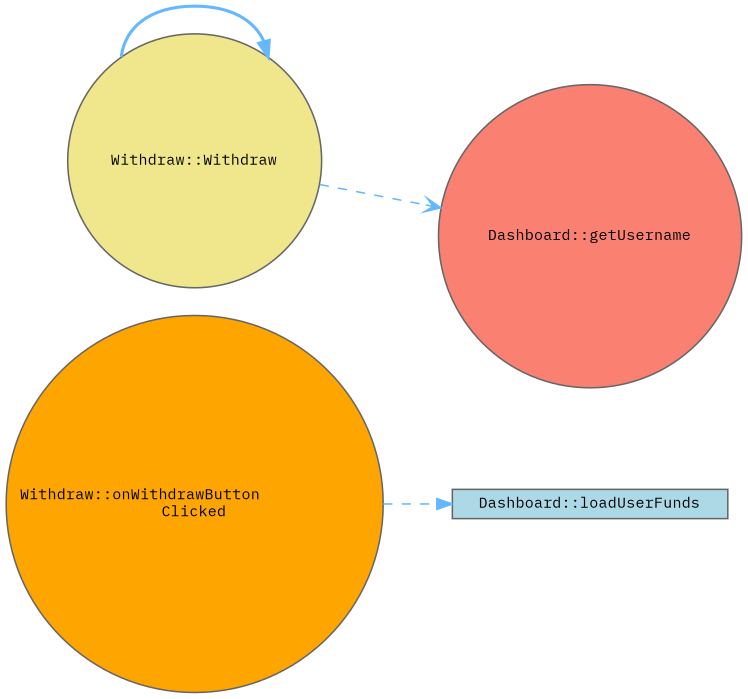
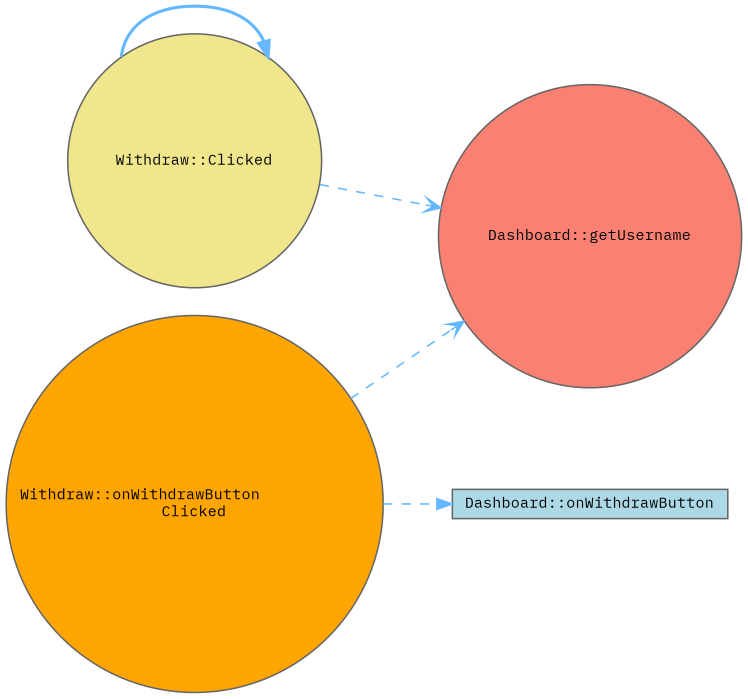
node "Withdraw::Withdraw": label "Withdraw::Withdraw" -> "Withdraw::Clicked"
edge "Withdraw::onWithdrawButton Clicked" -> "Dashboard::getUsername": added
node "Dashboard::loadUserFunds": label "Dashboard::loadUserFunds" -> "Dashboard::onWithdrawButton"
